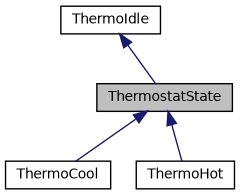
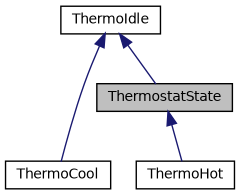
edge "ThermoCool" -> "ThermostatState": now "ThermoCool" -> "ThermoIdle"
